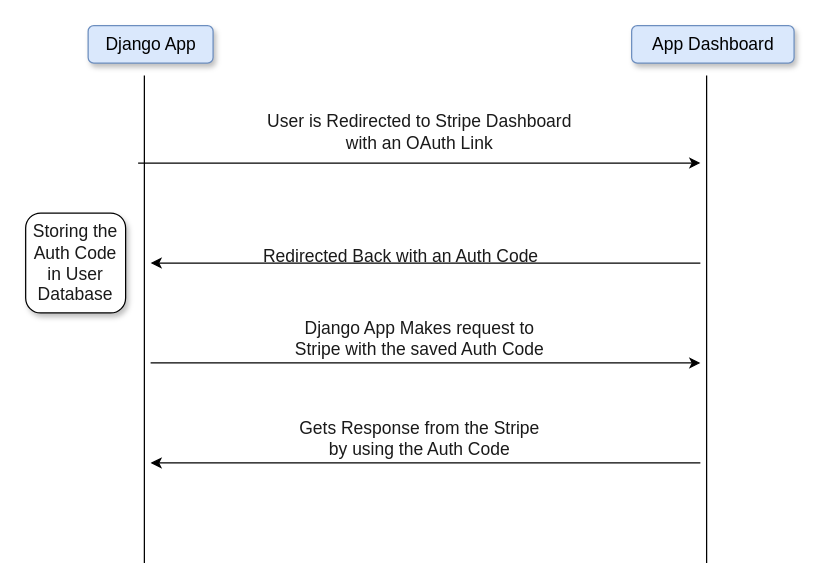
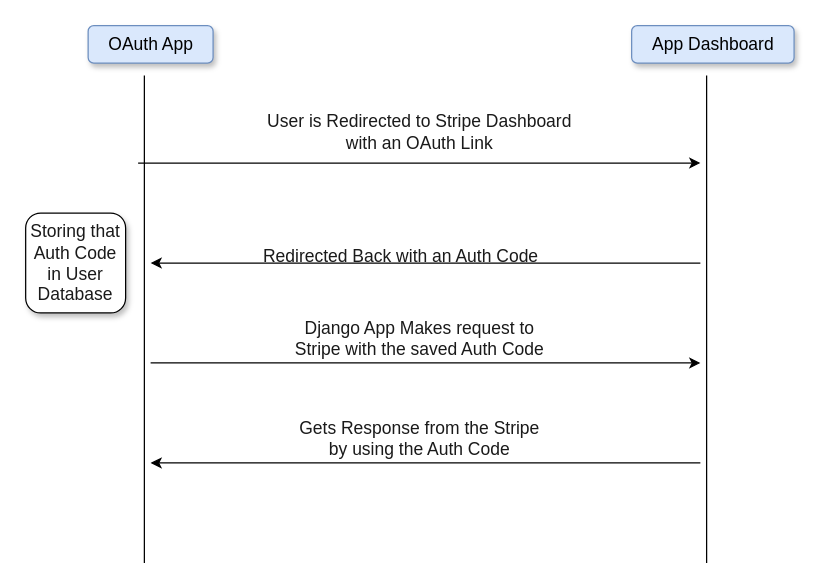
node "Django App": label "Django App" -> "OAuth App"
node "Storing the Auth Code in User Database": label "Storing the Auth Code in User Database" -> "Storing that Auth Code in User Database"
